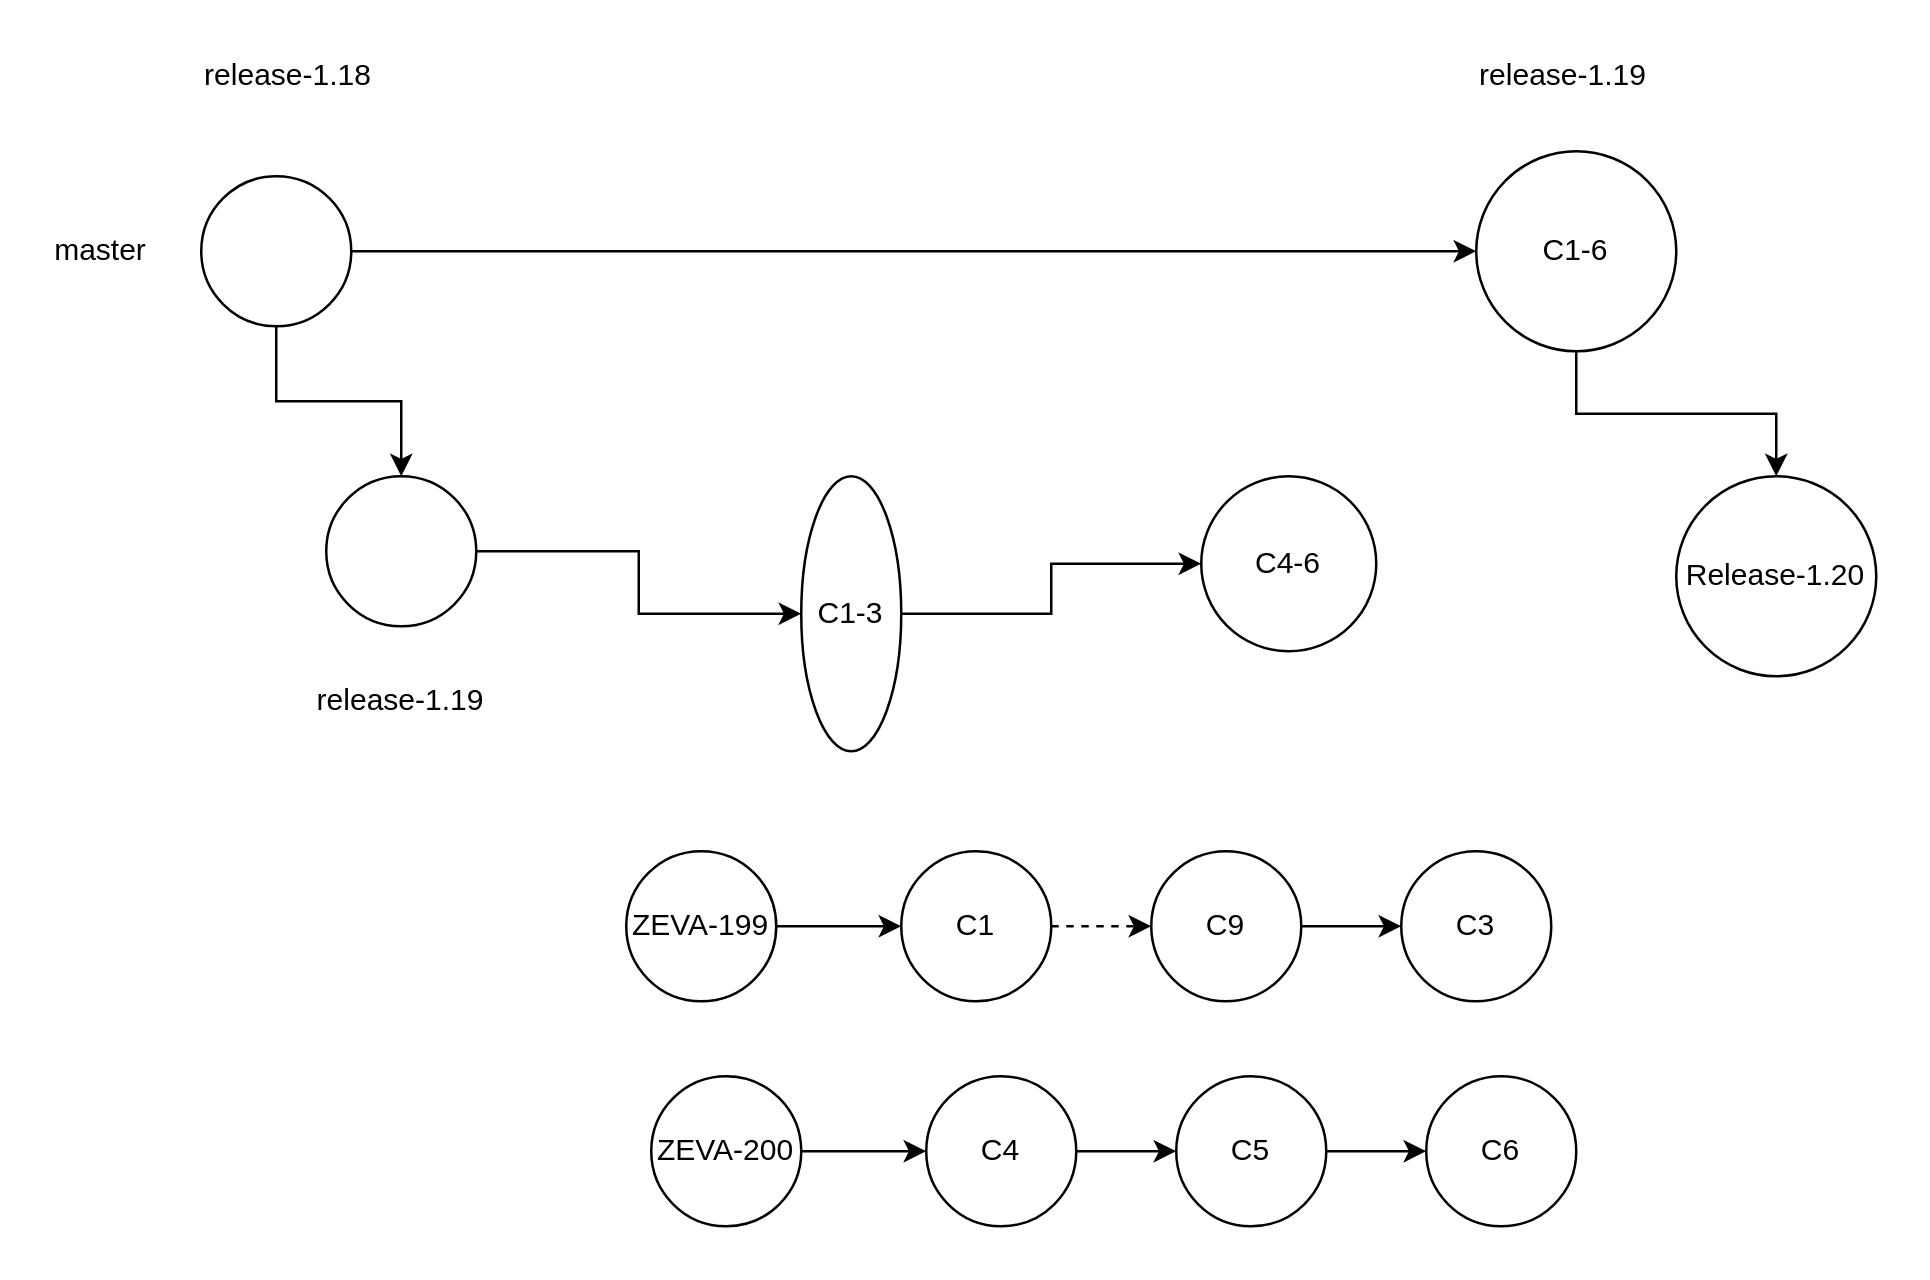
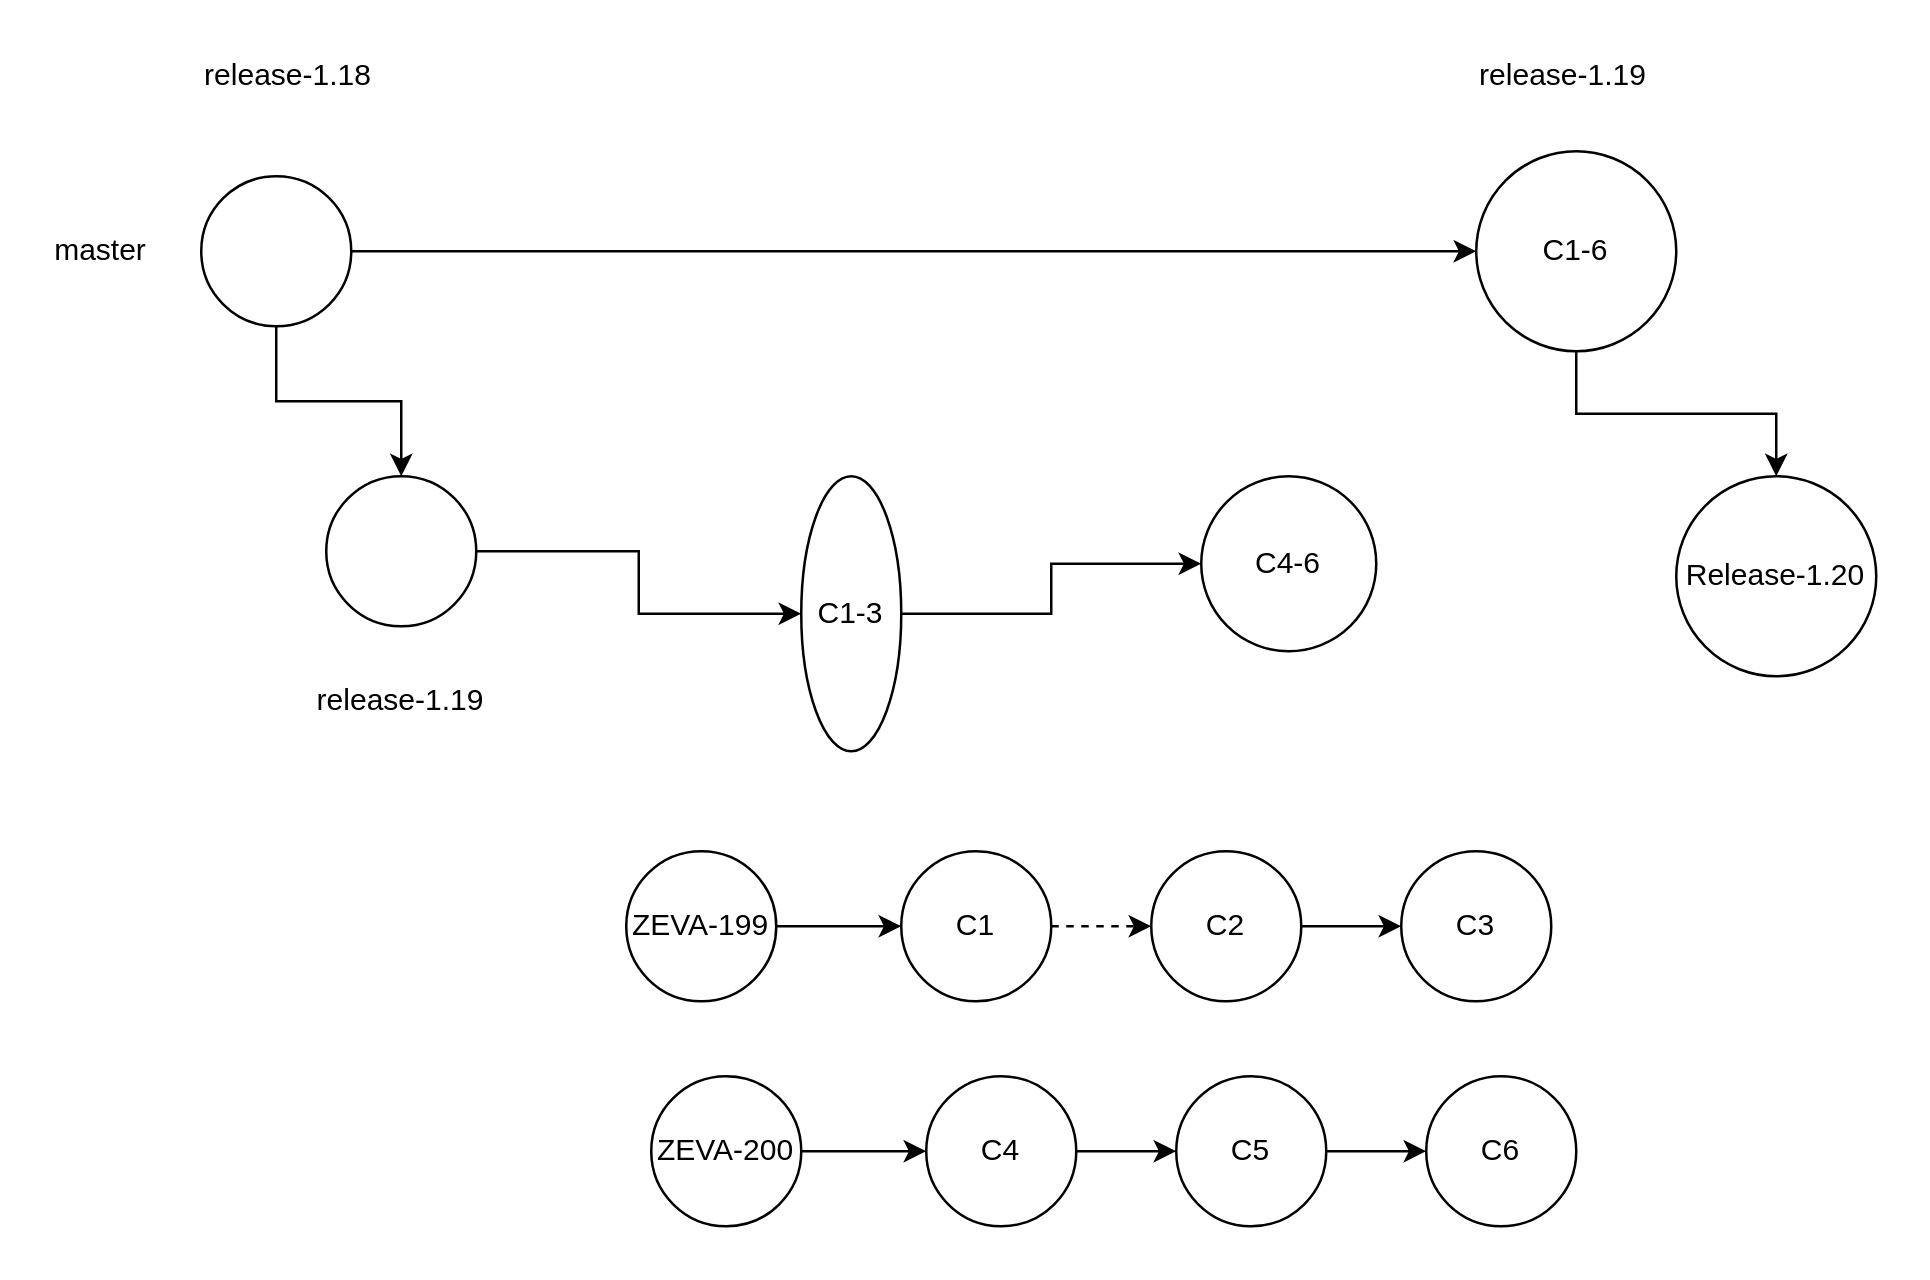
node "C9": label "C9" -> "C2"
